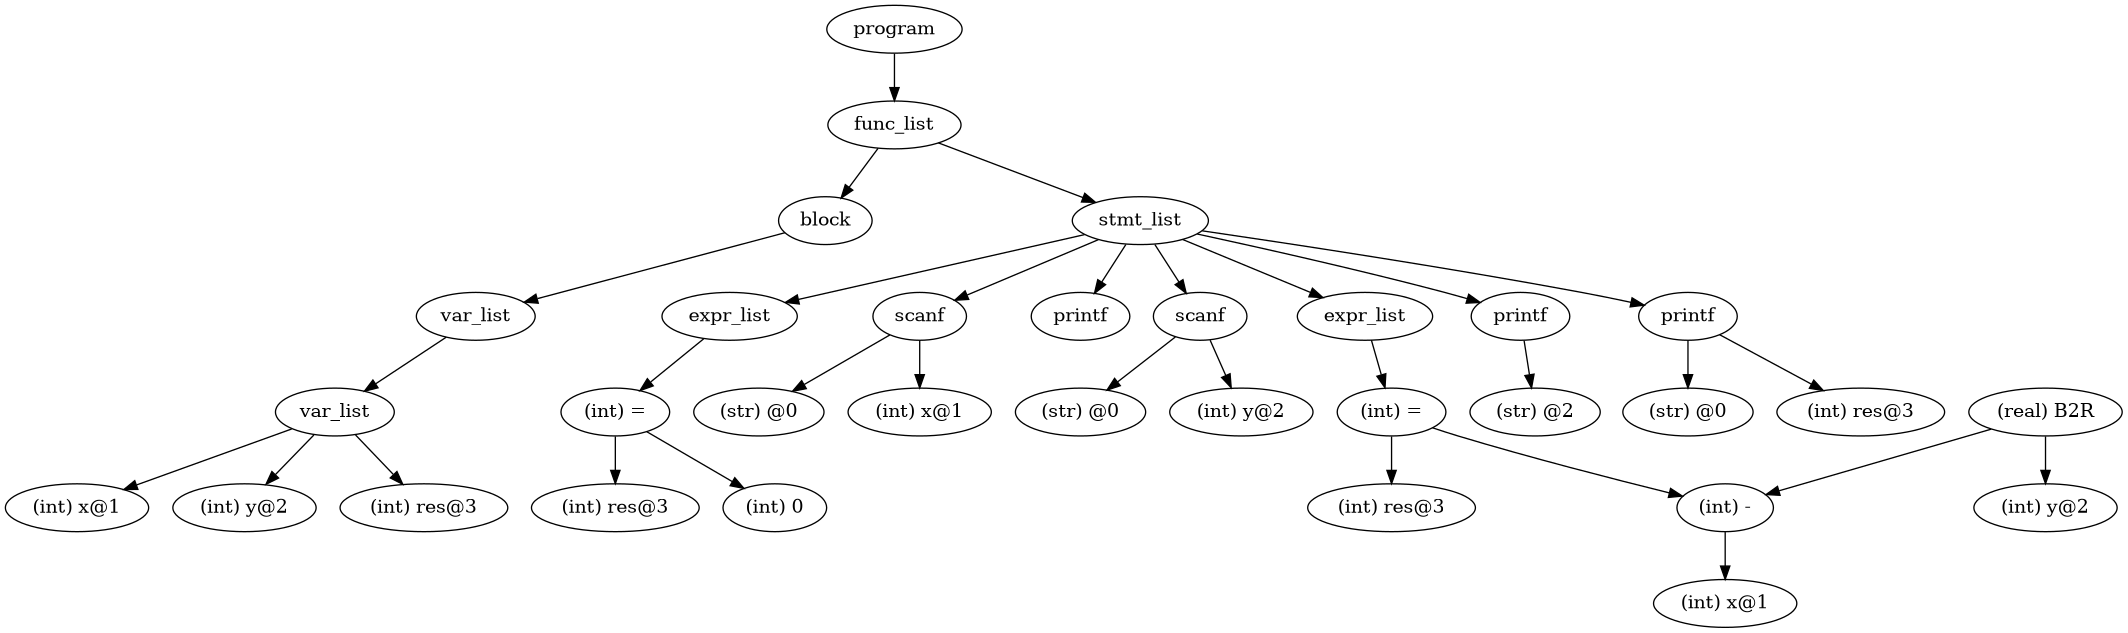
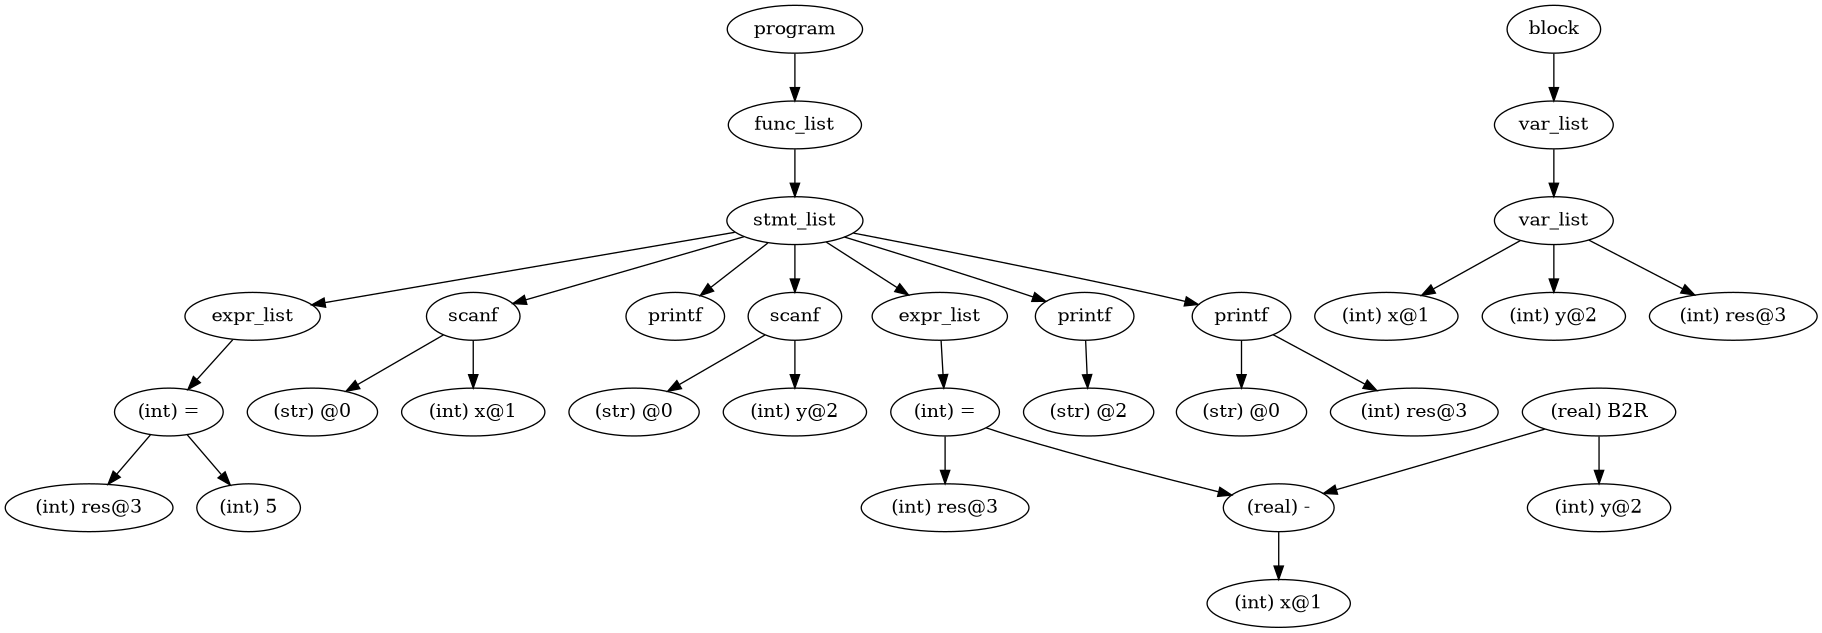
edge "func_list" -> "block": removed
node "(int) 0": label "(int) 0" -> "(int) 5"
node "(int) -": label "(int) -" -> "(real) -"
